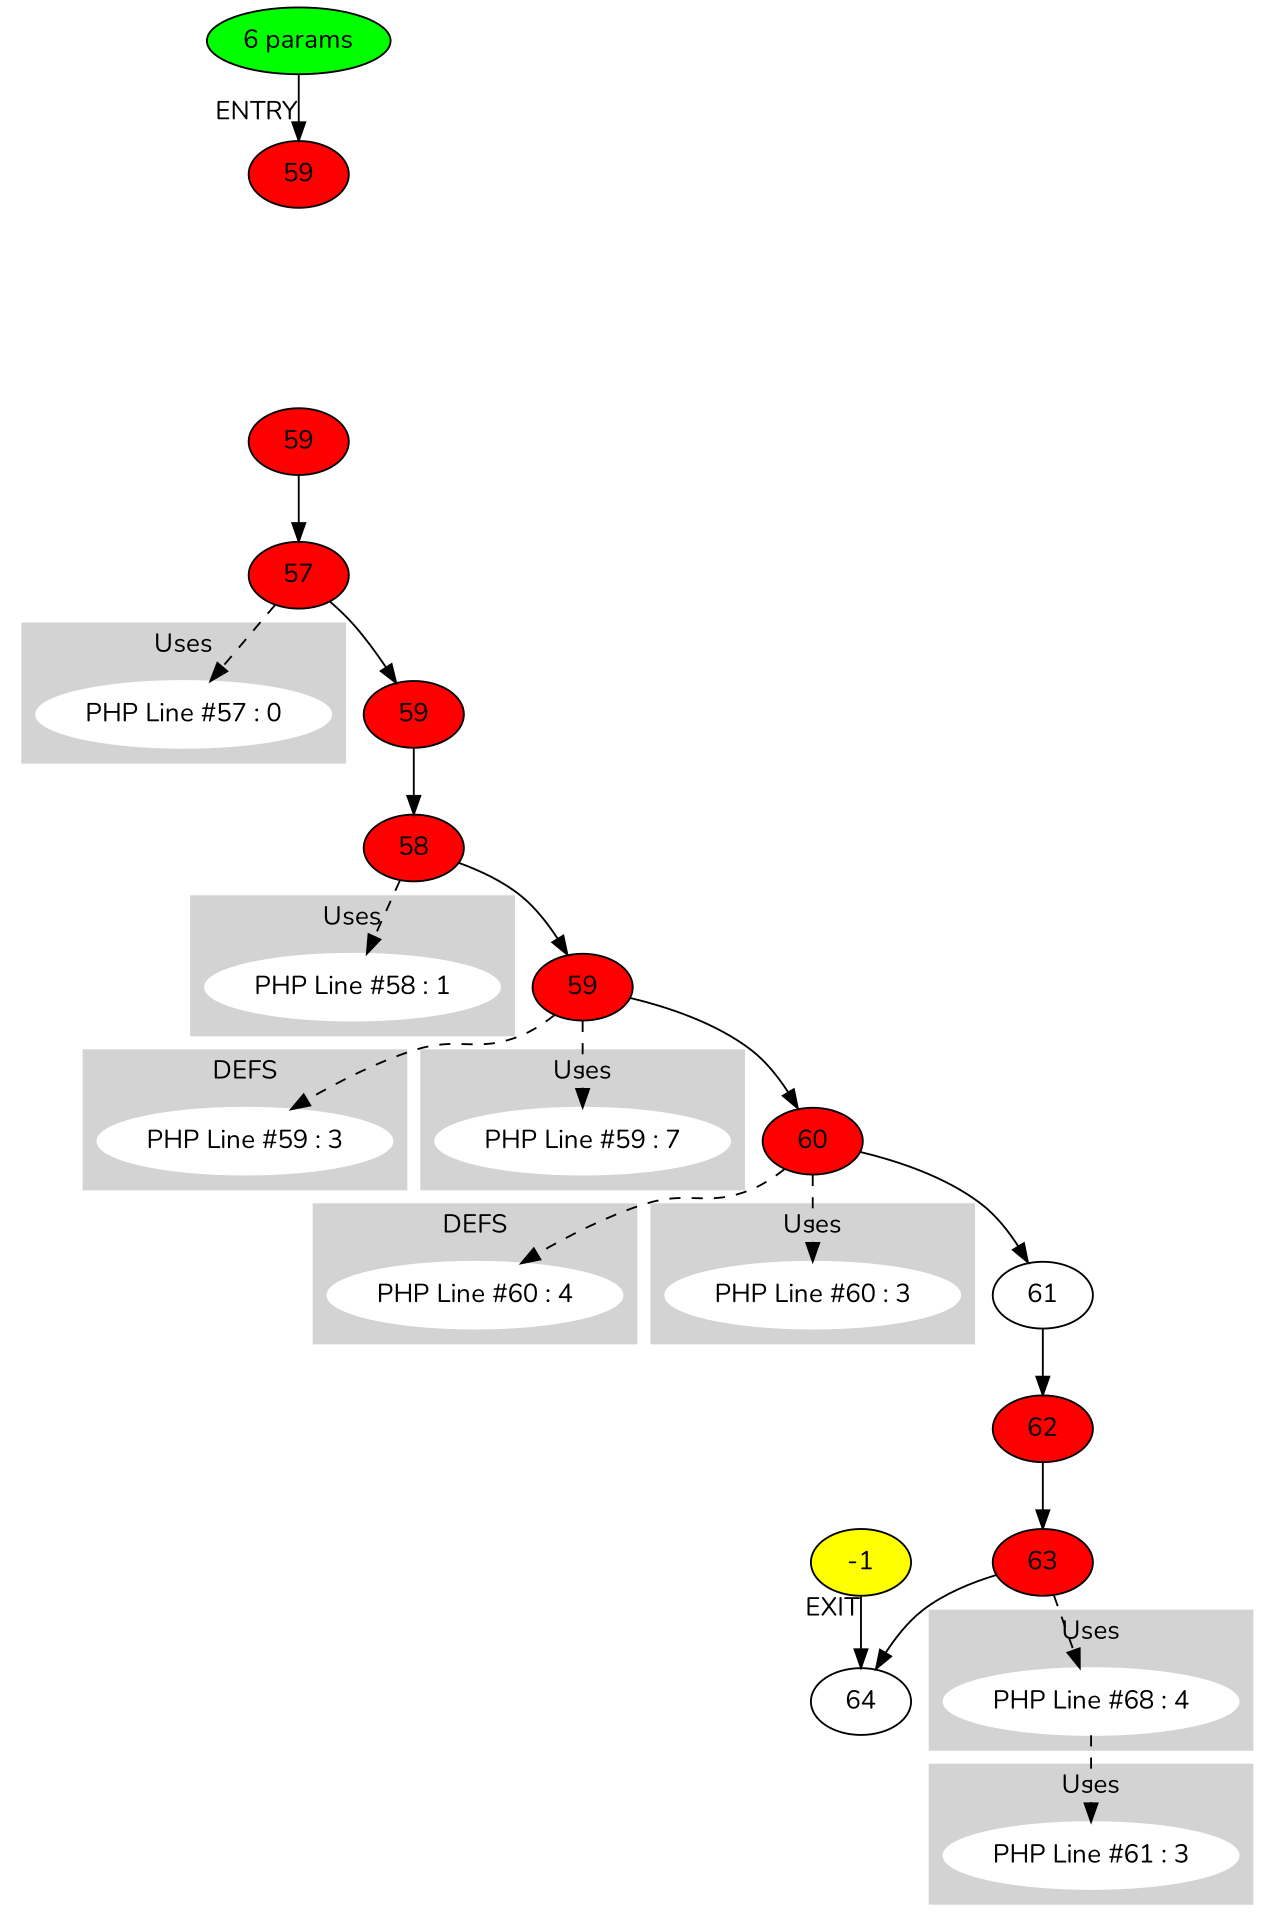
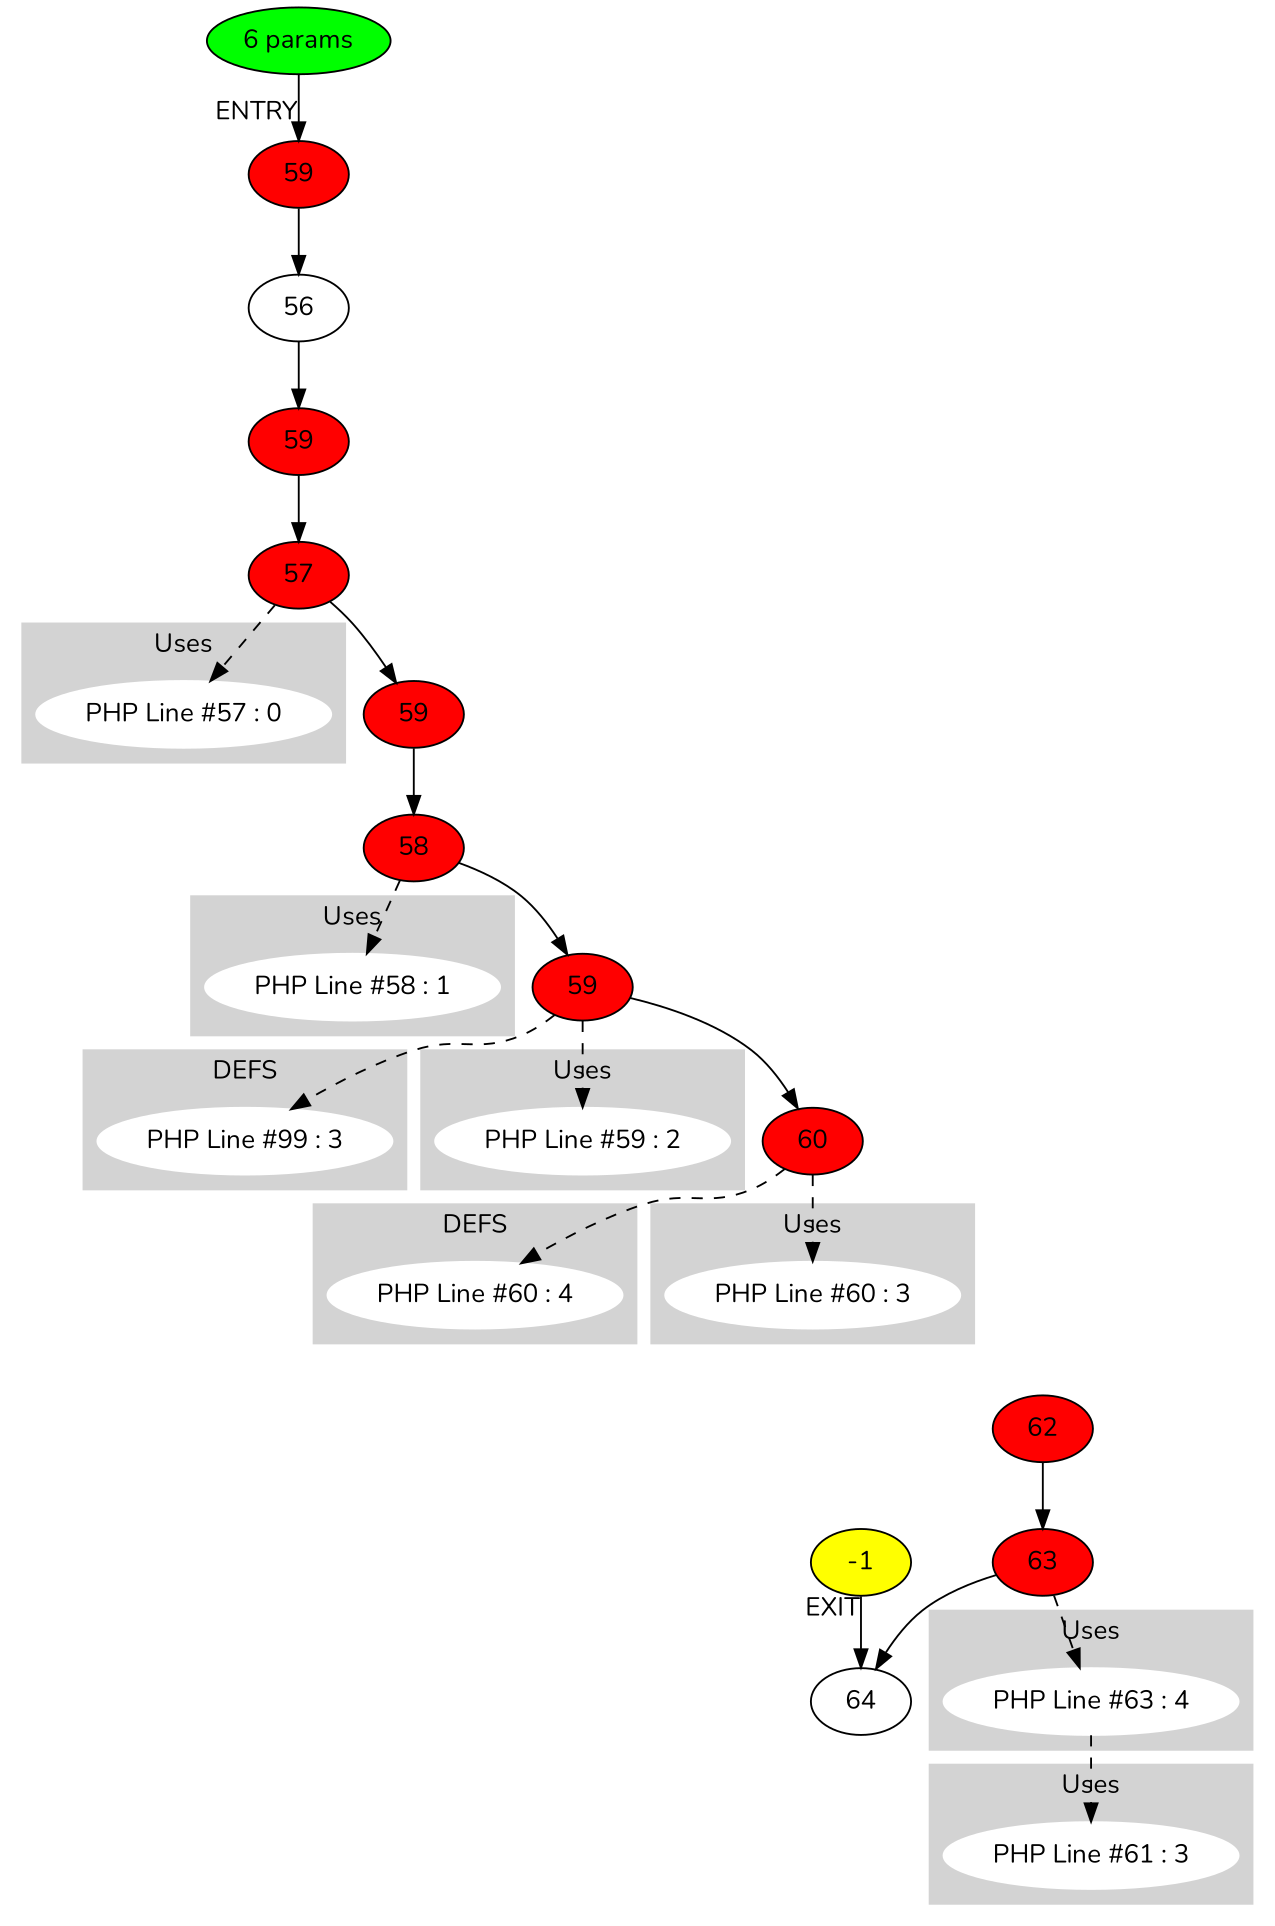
node "56": added
node "PHP Line #59 : 3": label "PHP Line #59 : 3" -> "PHP Line #99 : 3"
node "PHP Line #59 : 7": label "PHP Line #59 : 7" -> "PHP Line #59 : 2"
node "61": removed
node "PHP Line #68 : 4": label "PHP Line #68 : 4" -> "PHP Line #63 : 4"
